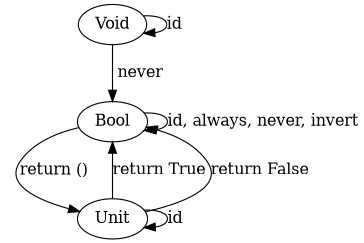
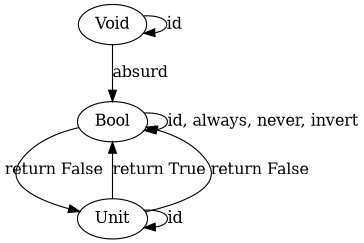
edge "Void" -> "Bool": label "never" -> "absurd"
edge "Bool" -> "Unit": label "return ()" -> "return False"
